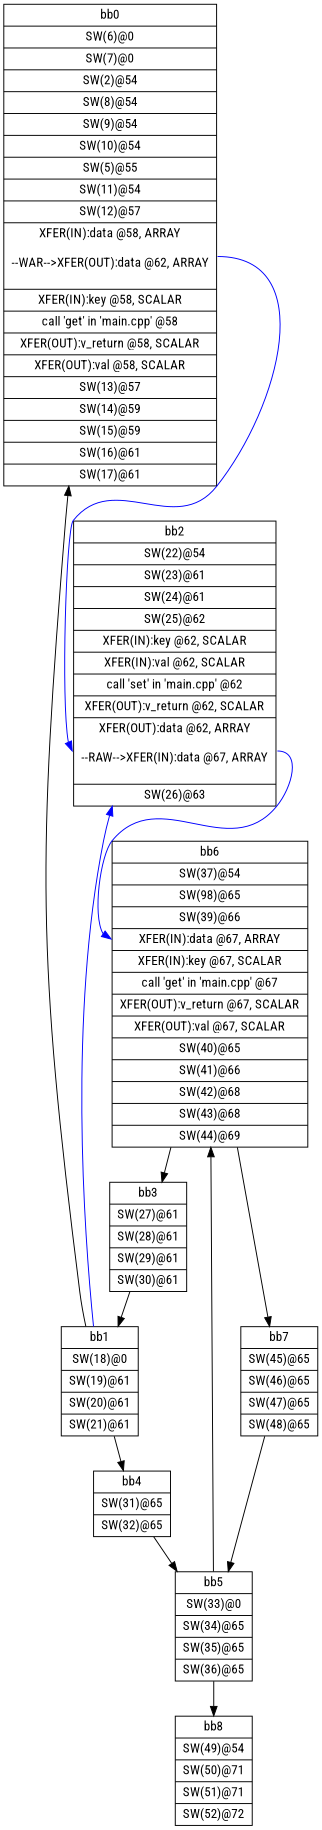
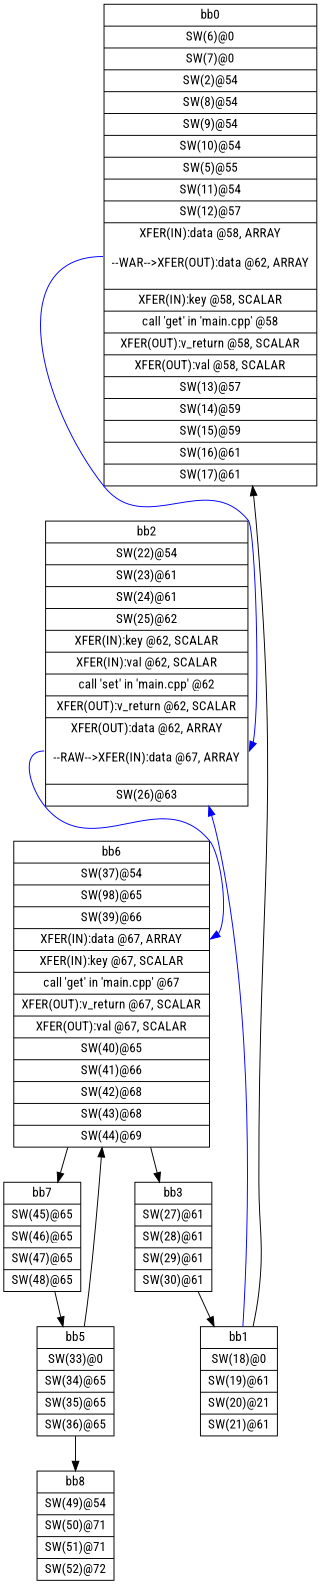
node "bb1": text "SW(20)@61" -> "SW(20)@21"
node "bb4": removed
